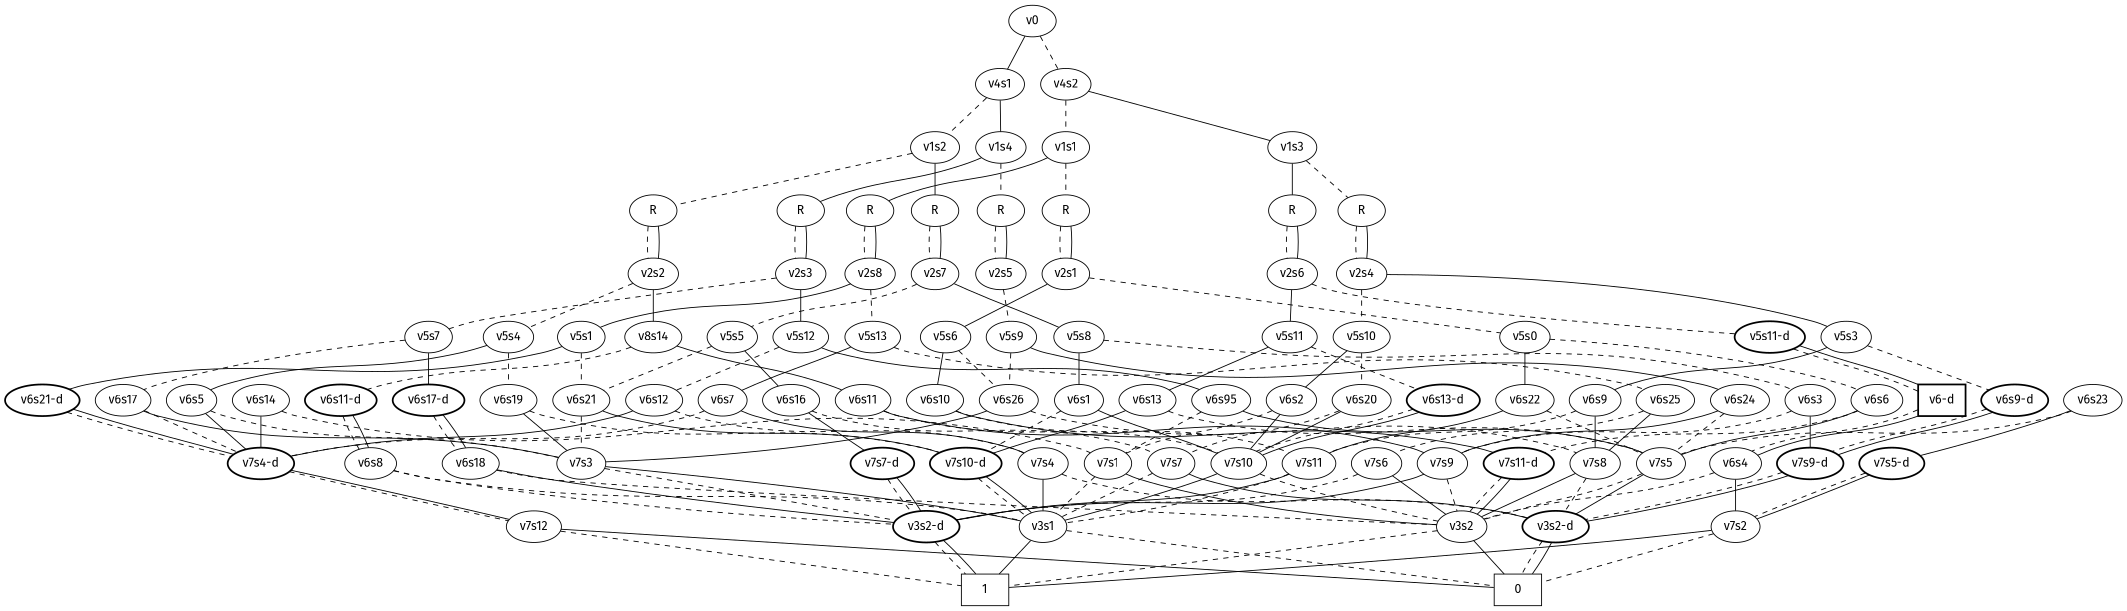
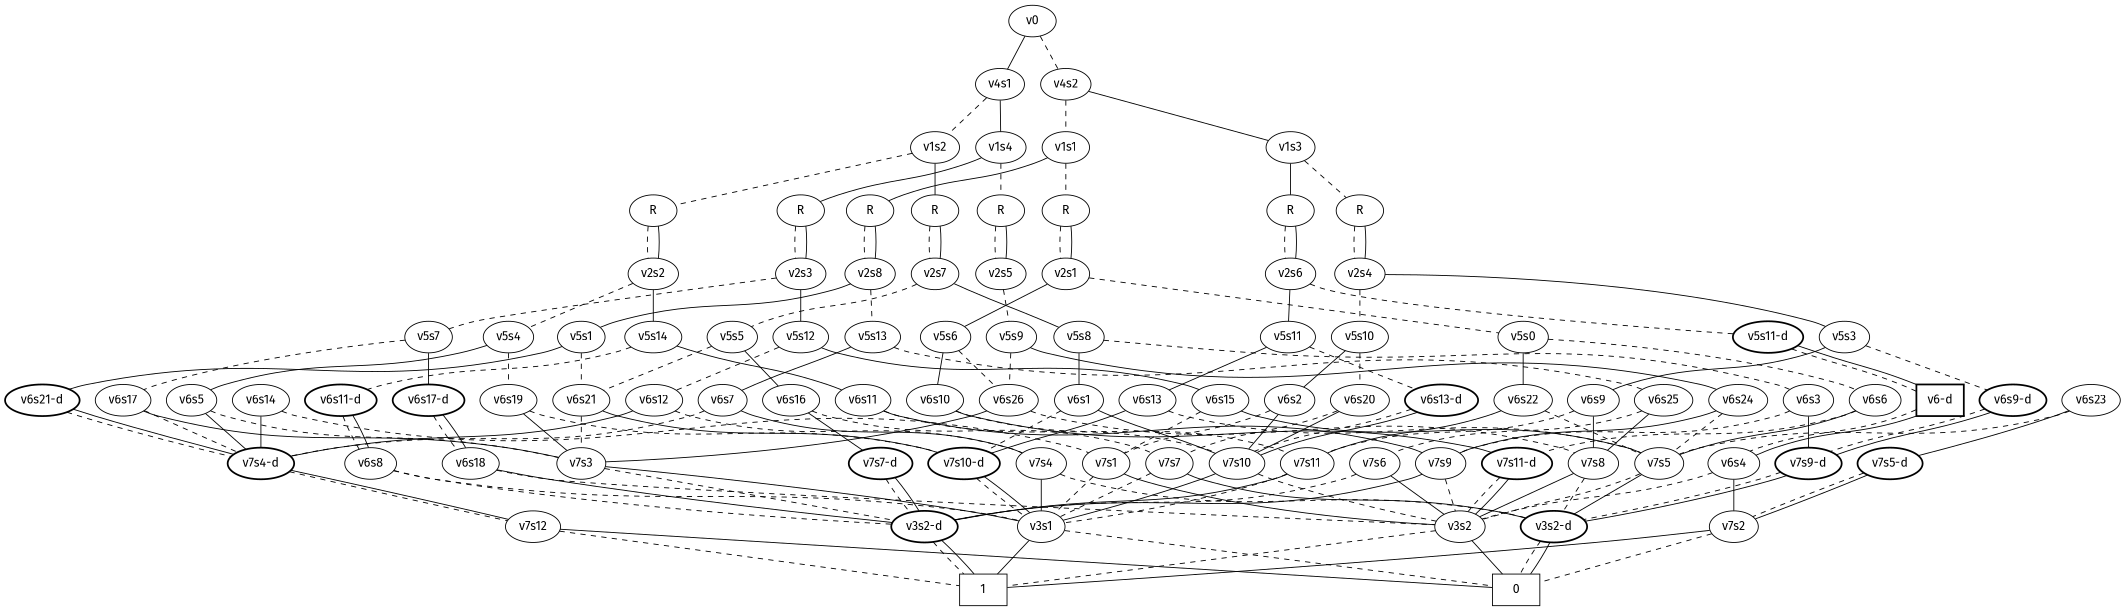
node "v8s14": label "v8s14" -> "v5s14"
node "v6s95": label "v6s95" -> "v6s15"
